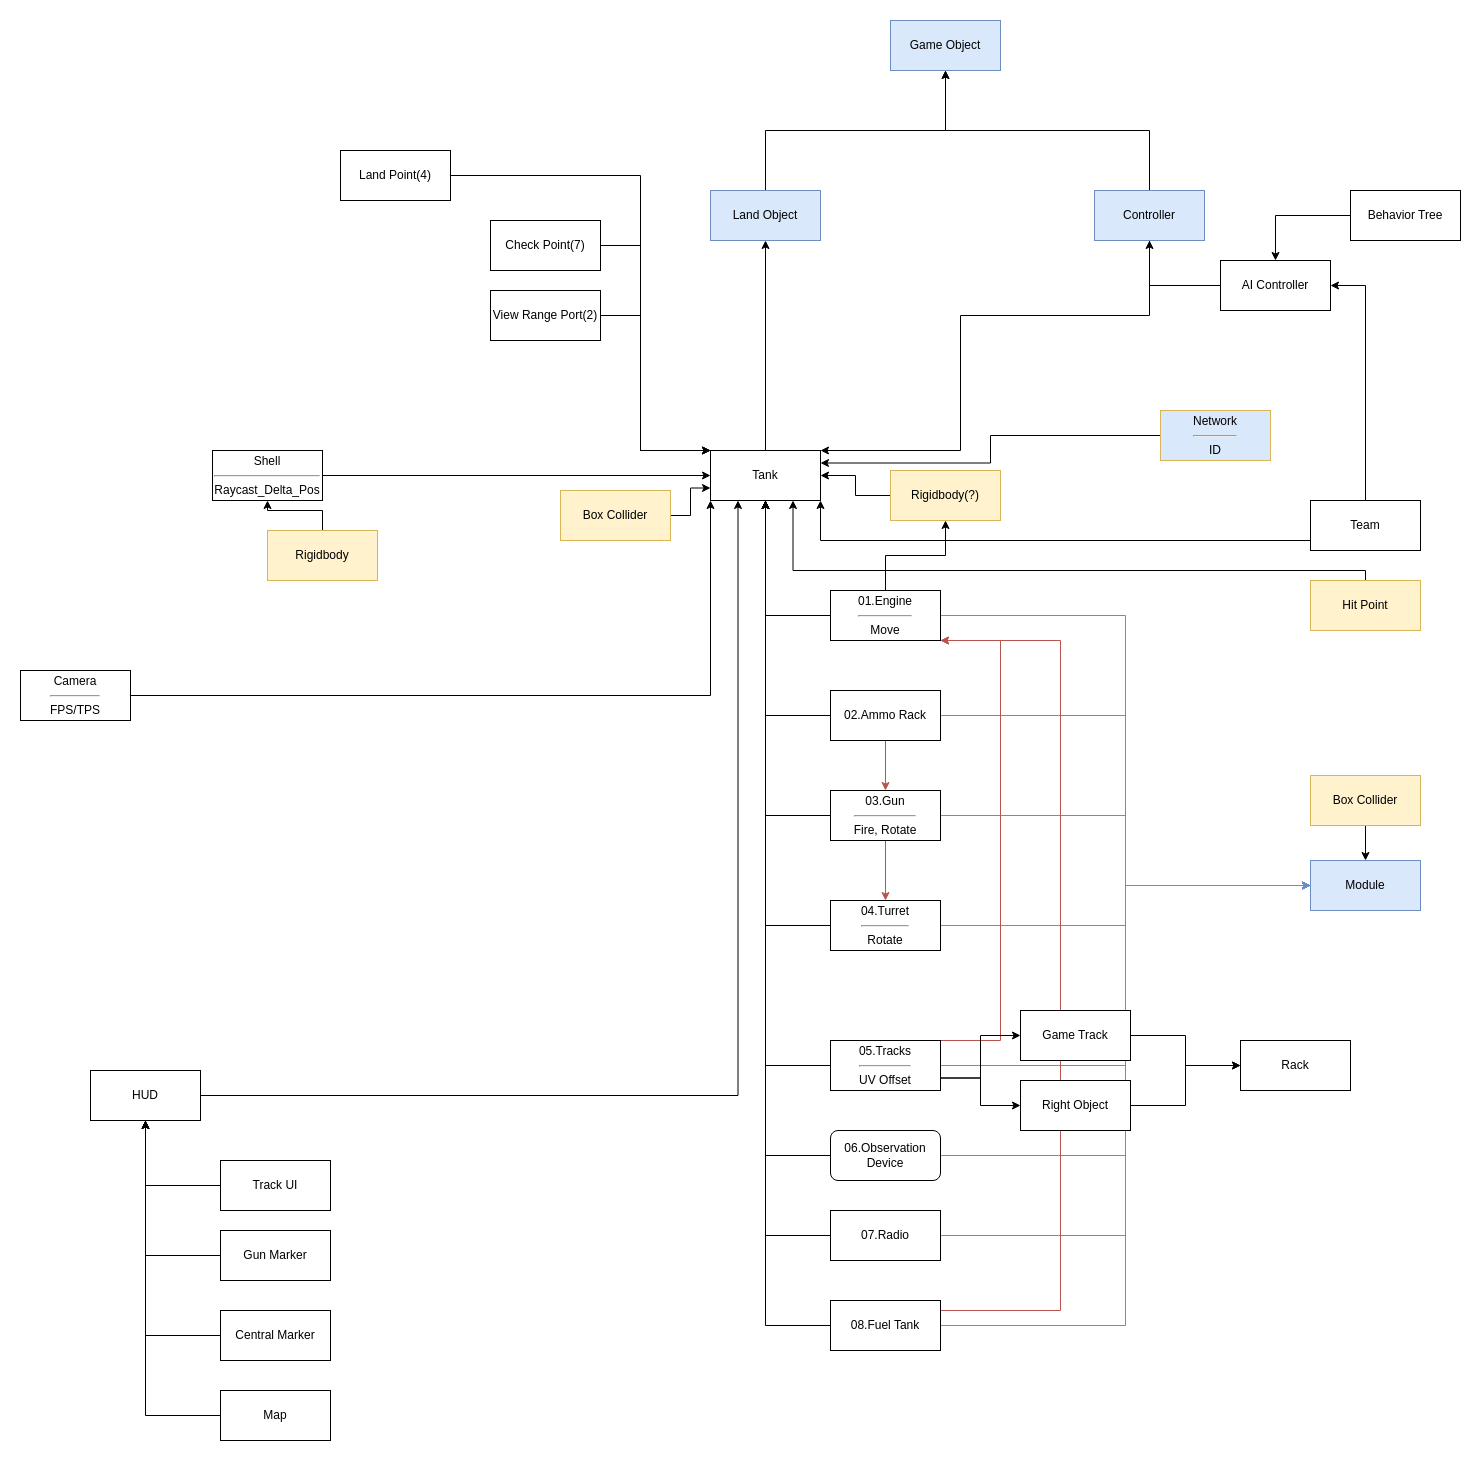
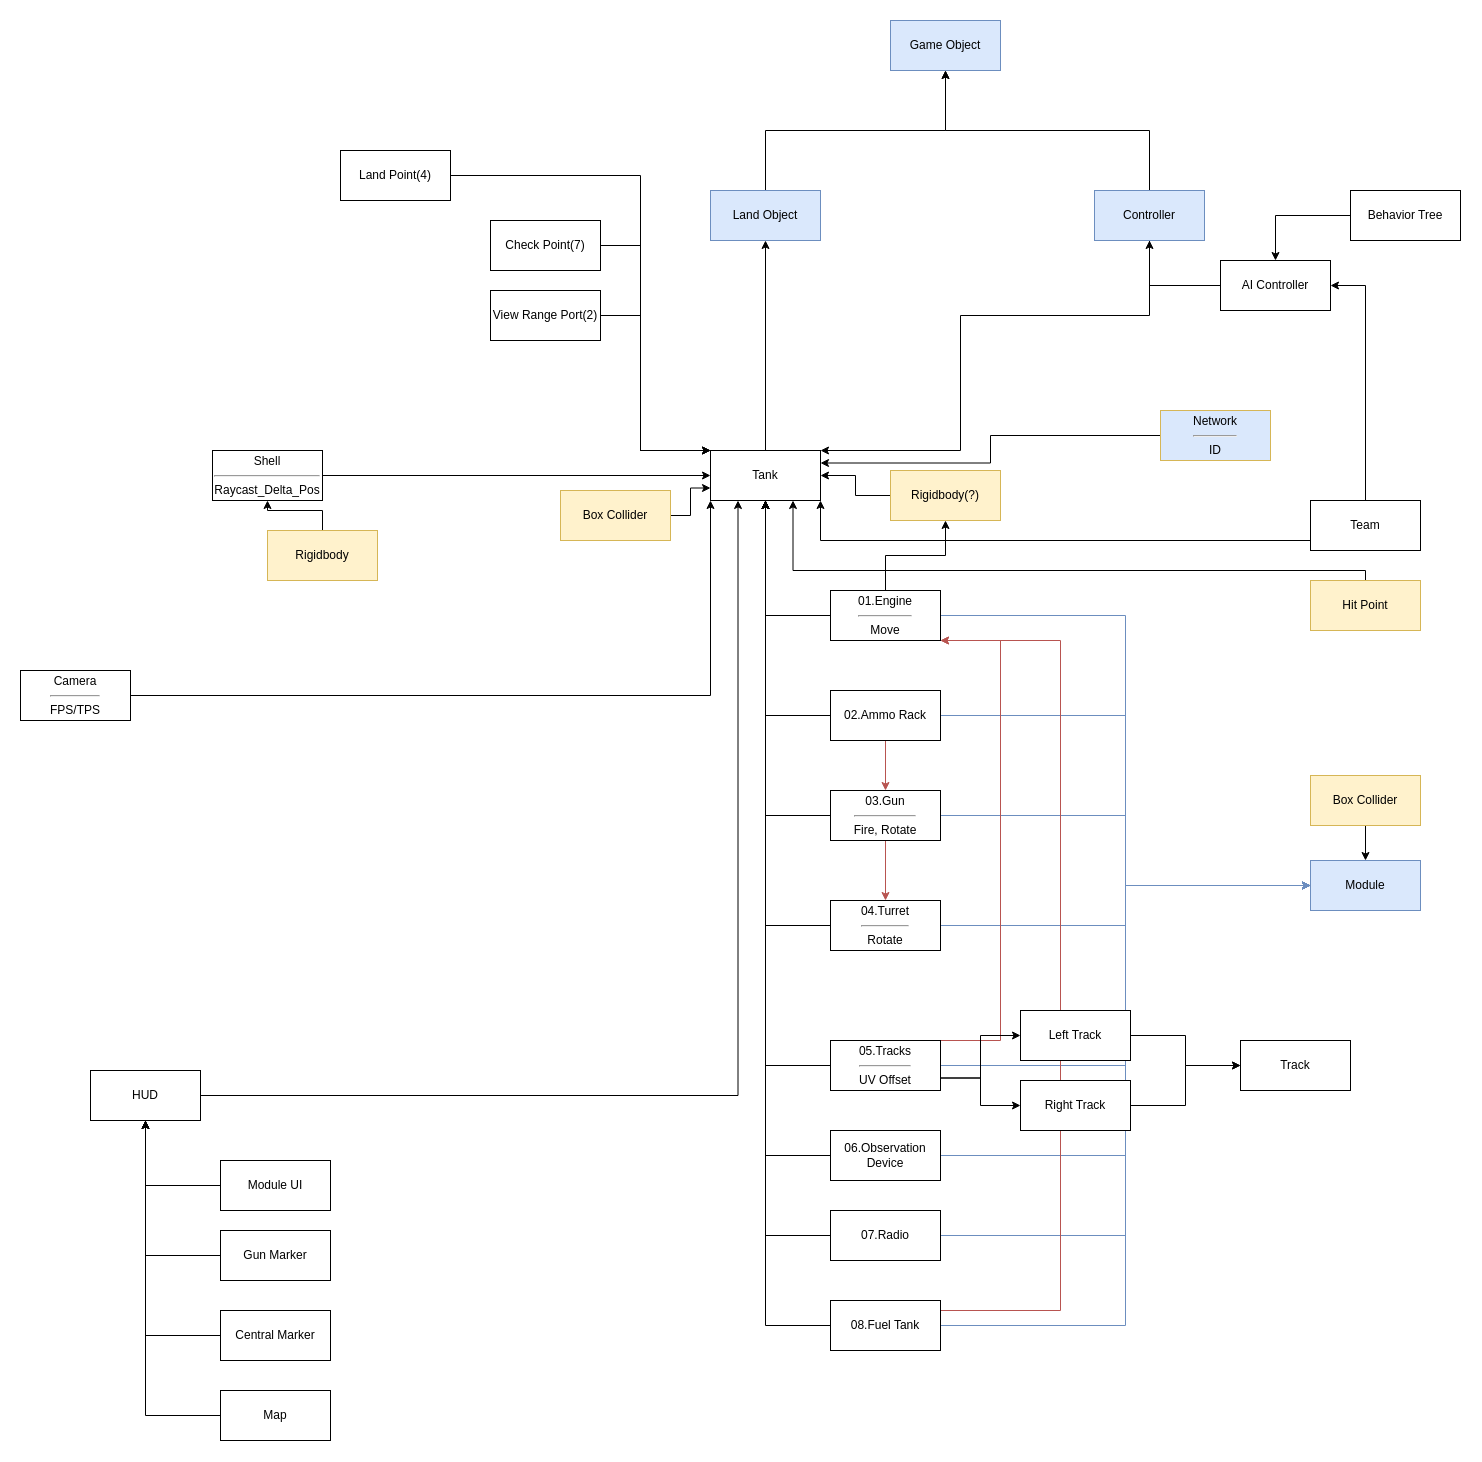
node "Game Track": label "Game Track" -> "Left Track"
node "Rack": label "Rack" -> "Track"
node "Right Object": label "Right Object" -> "Right Track"
node "06.Observation Device": shape rounded rectangle -> rectangle
node "Track UI": label "Track UI" -> "Module UI"
